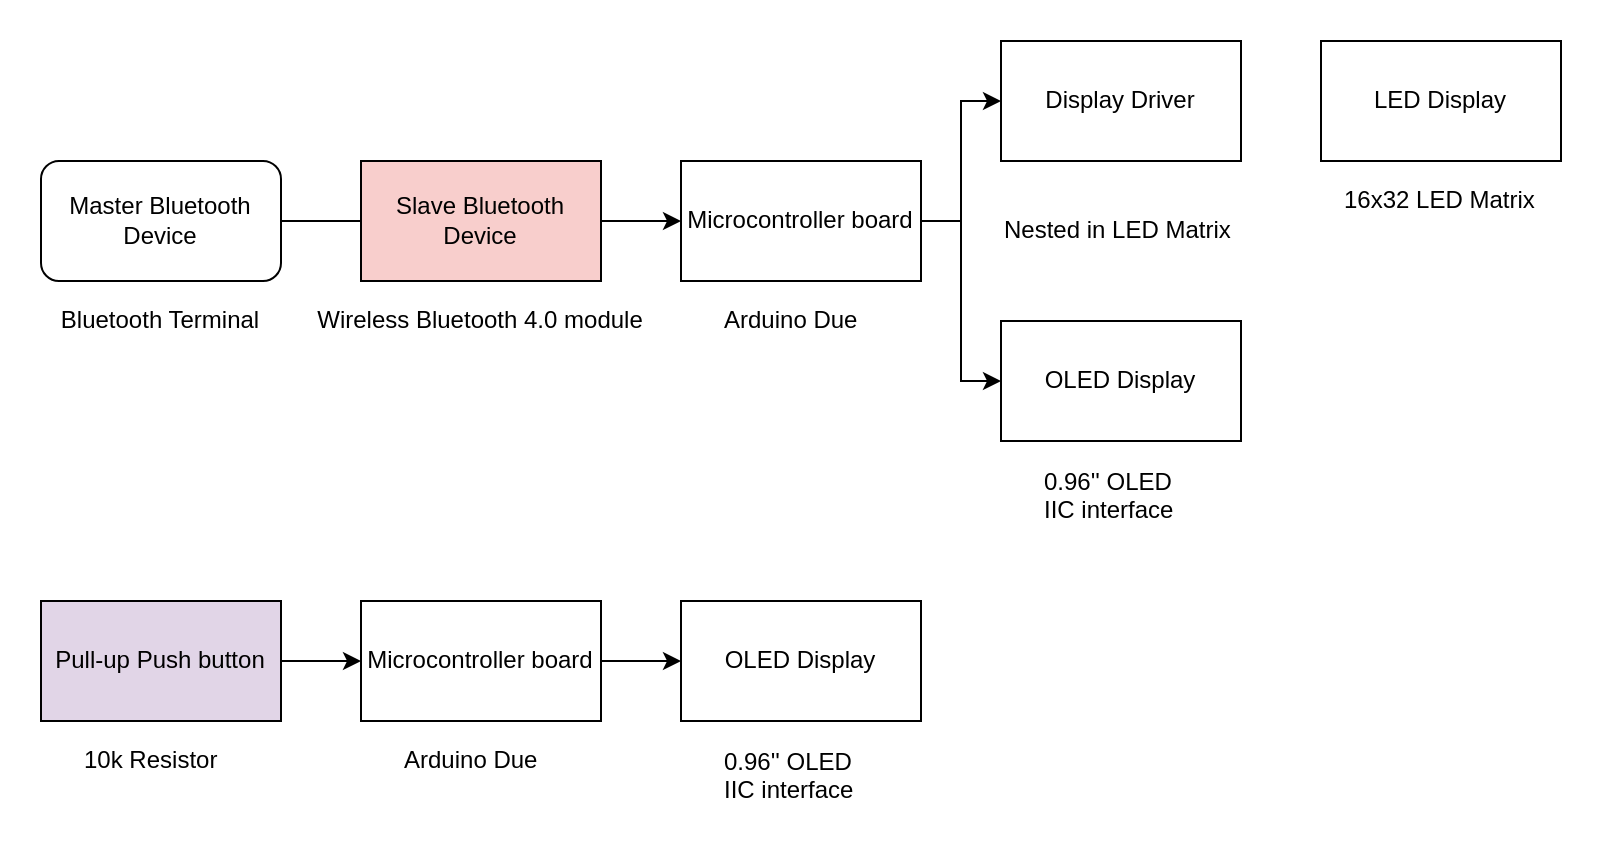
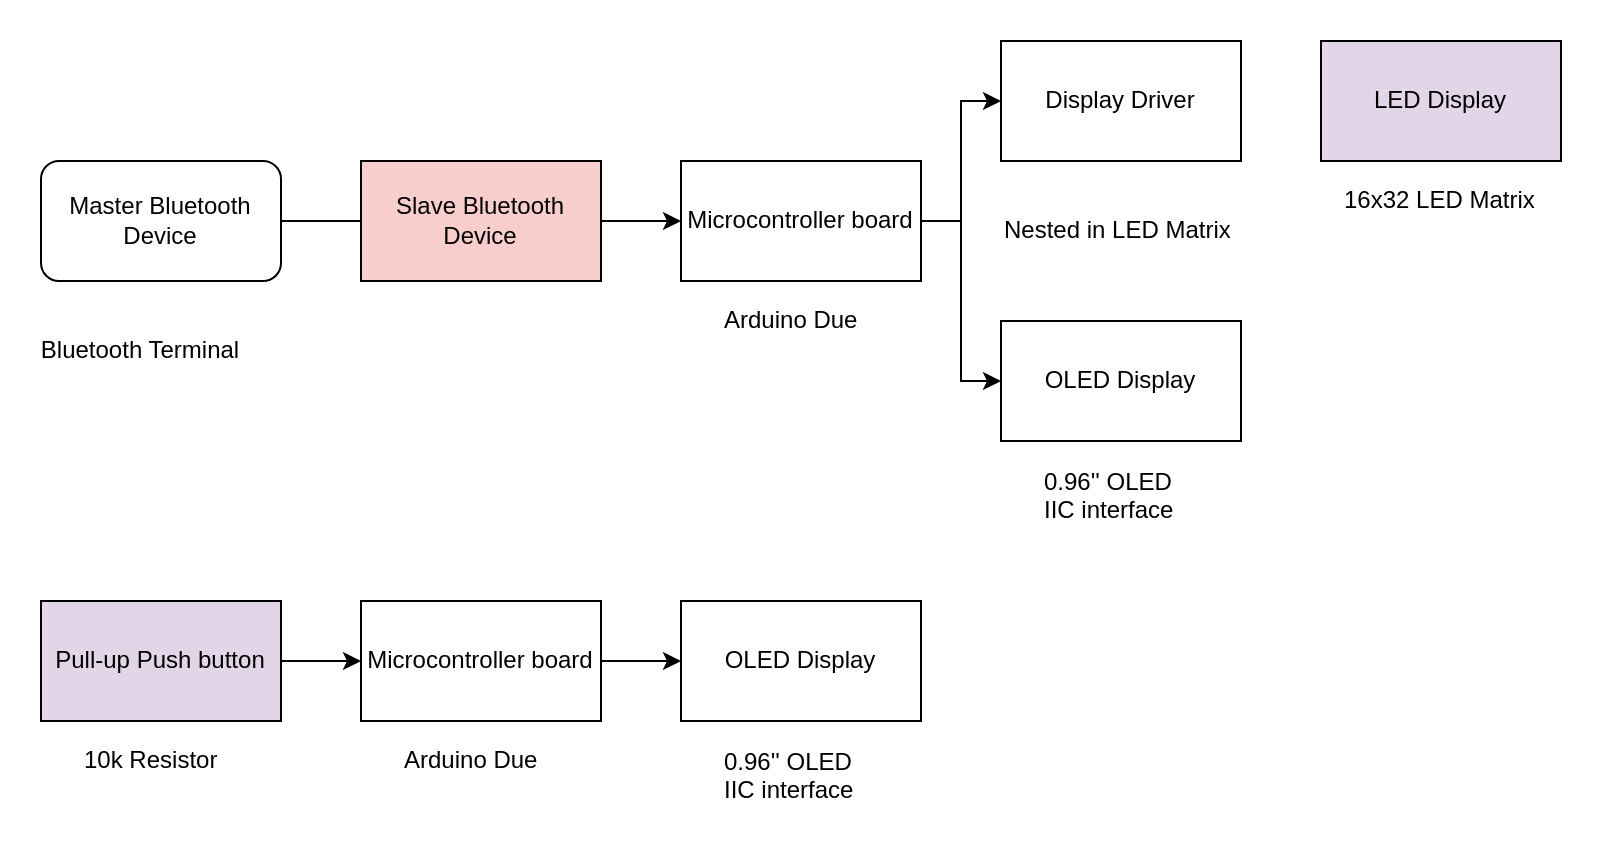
node "LED Display": fillcolor #ffffff -> #e1d5e7
node "Bluetooth Terminal": moved (161, 321) -> (141, 351)
node "Wireless Bluetooth 4.0 module": removed
